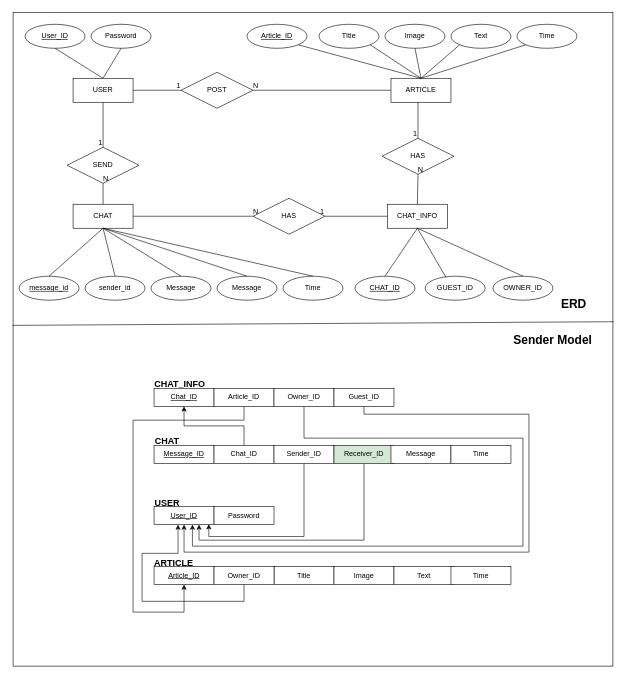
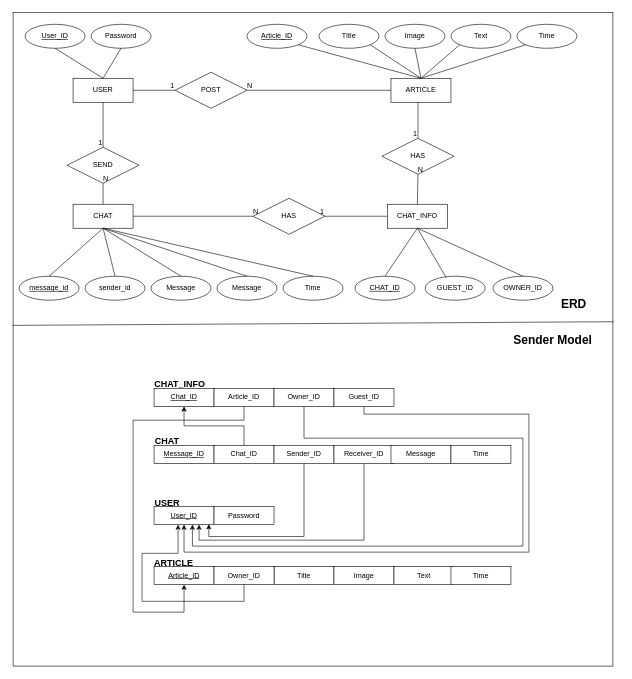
node "POST": moved (217, 90) -> (211, 90)
node "Receiver_ID": fillcolor #d5e8d4 -> #ffffff
